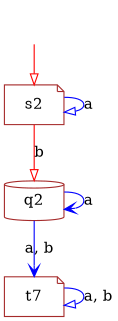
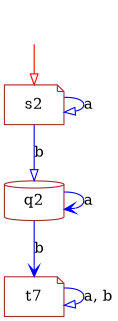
edge "s2" -> "q2": color red -> blue
edge "q2" -> "t7": label "a, b" -> "b"
